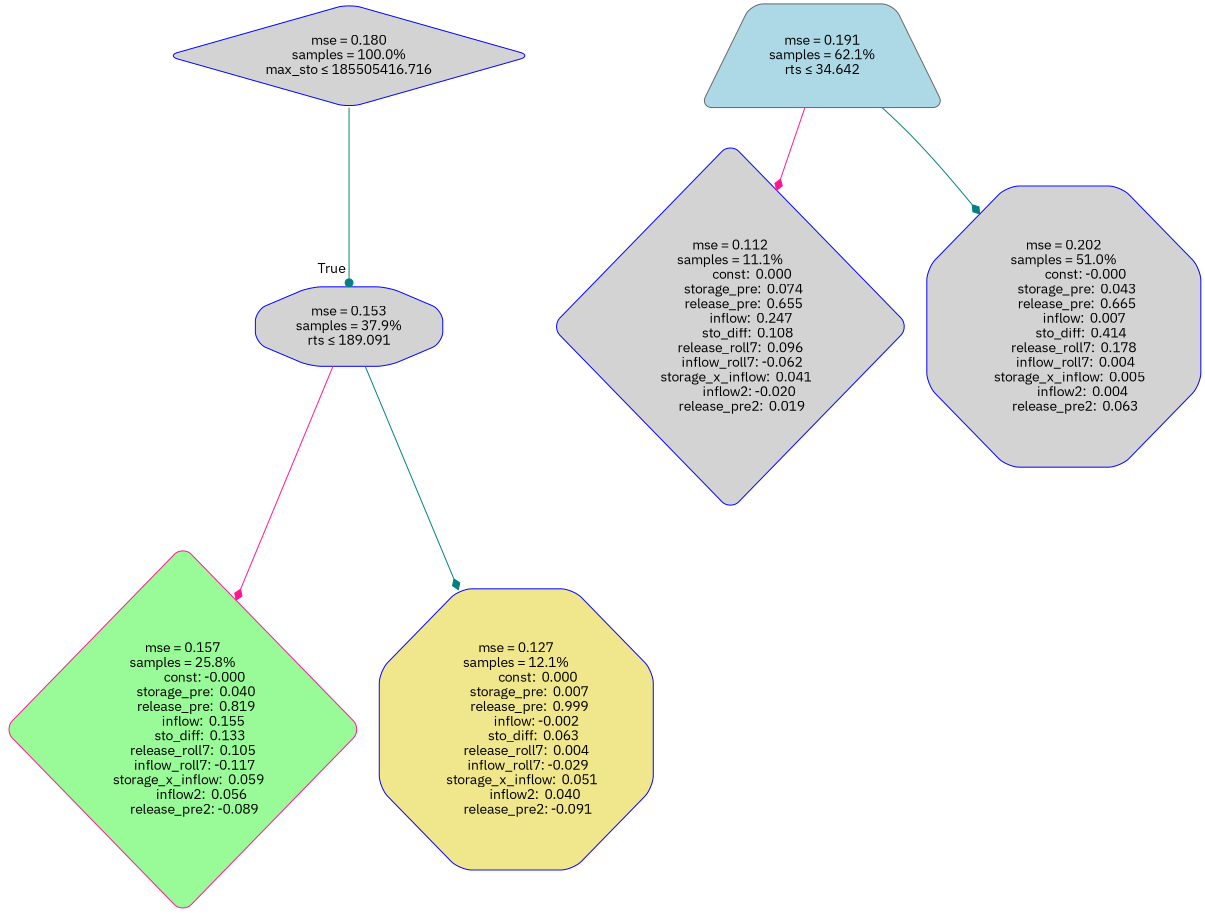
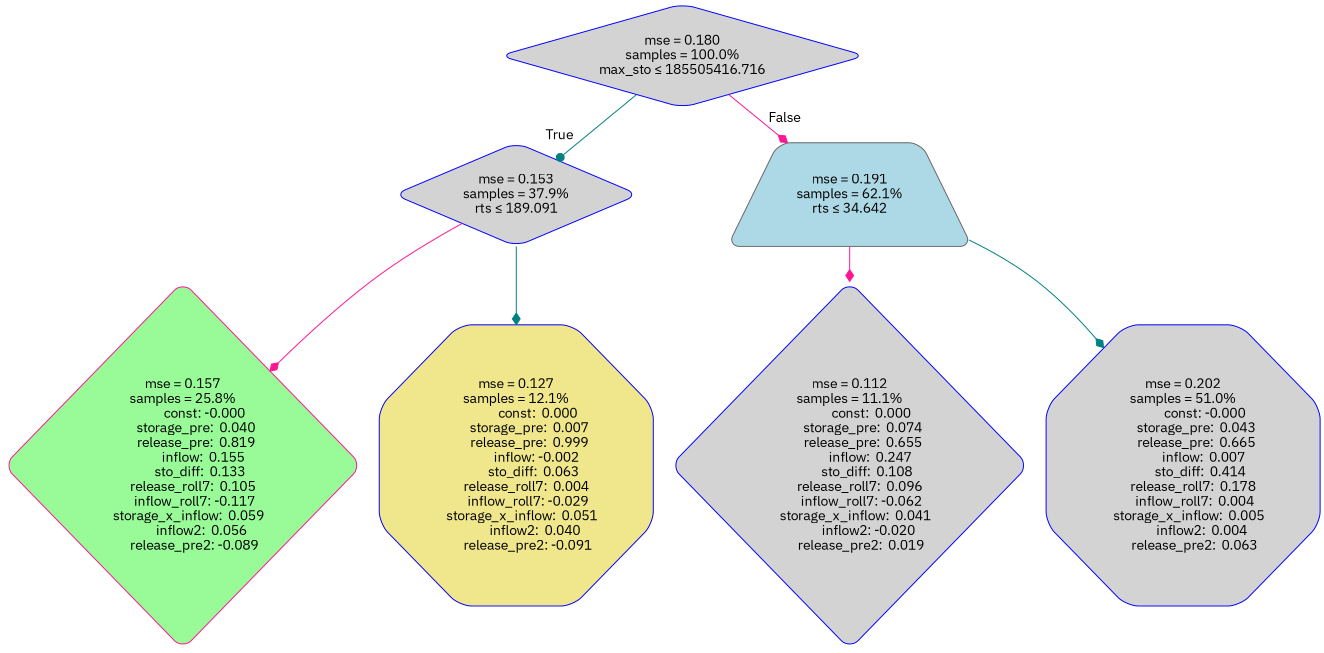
edge "mse = 0.180 samples = 100.0% max_sto ≤ 185505416.716" -> "mse = 0.191 samples = 62.1% rts ≤ 34.642": added
node "mse = 0.153 samples = 37.9% rts ≤ 189.091": shape octagon -> diamond
